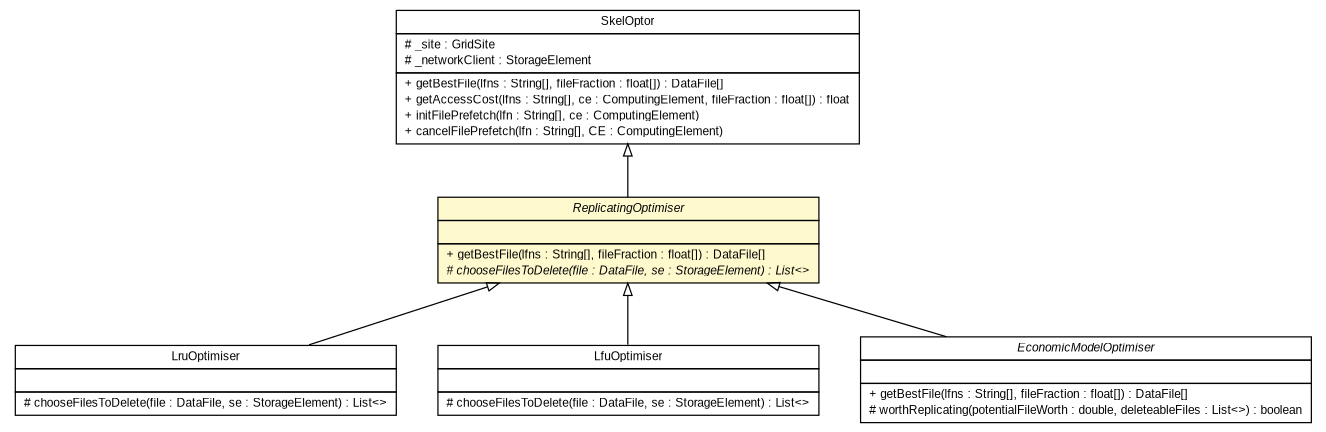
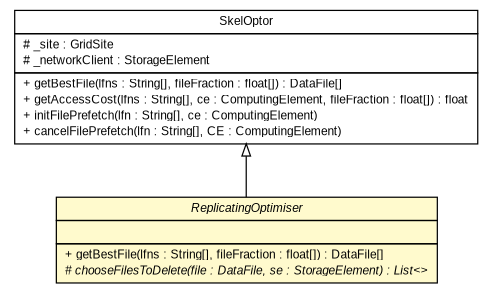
node "LruOptimiser": removed
node "LfuOptimiser": removed
node "EconomicModelOptimiser": removed
